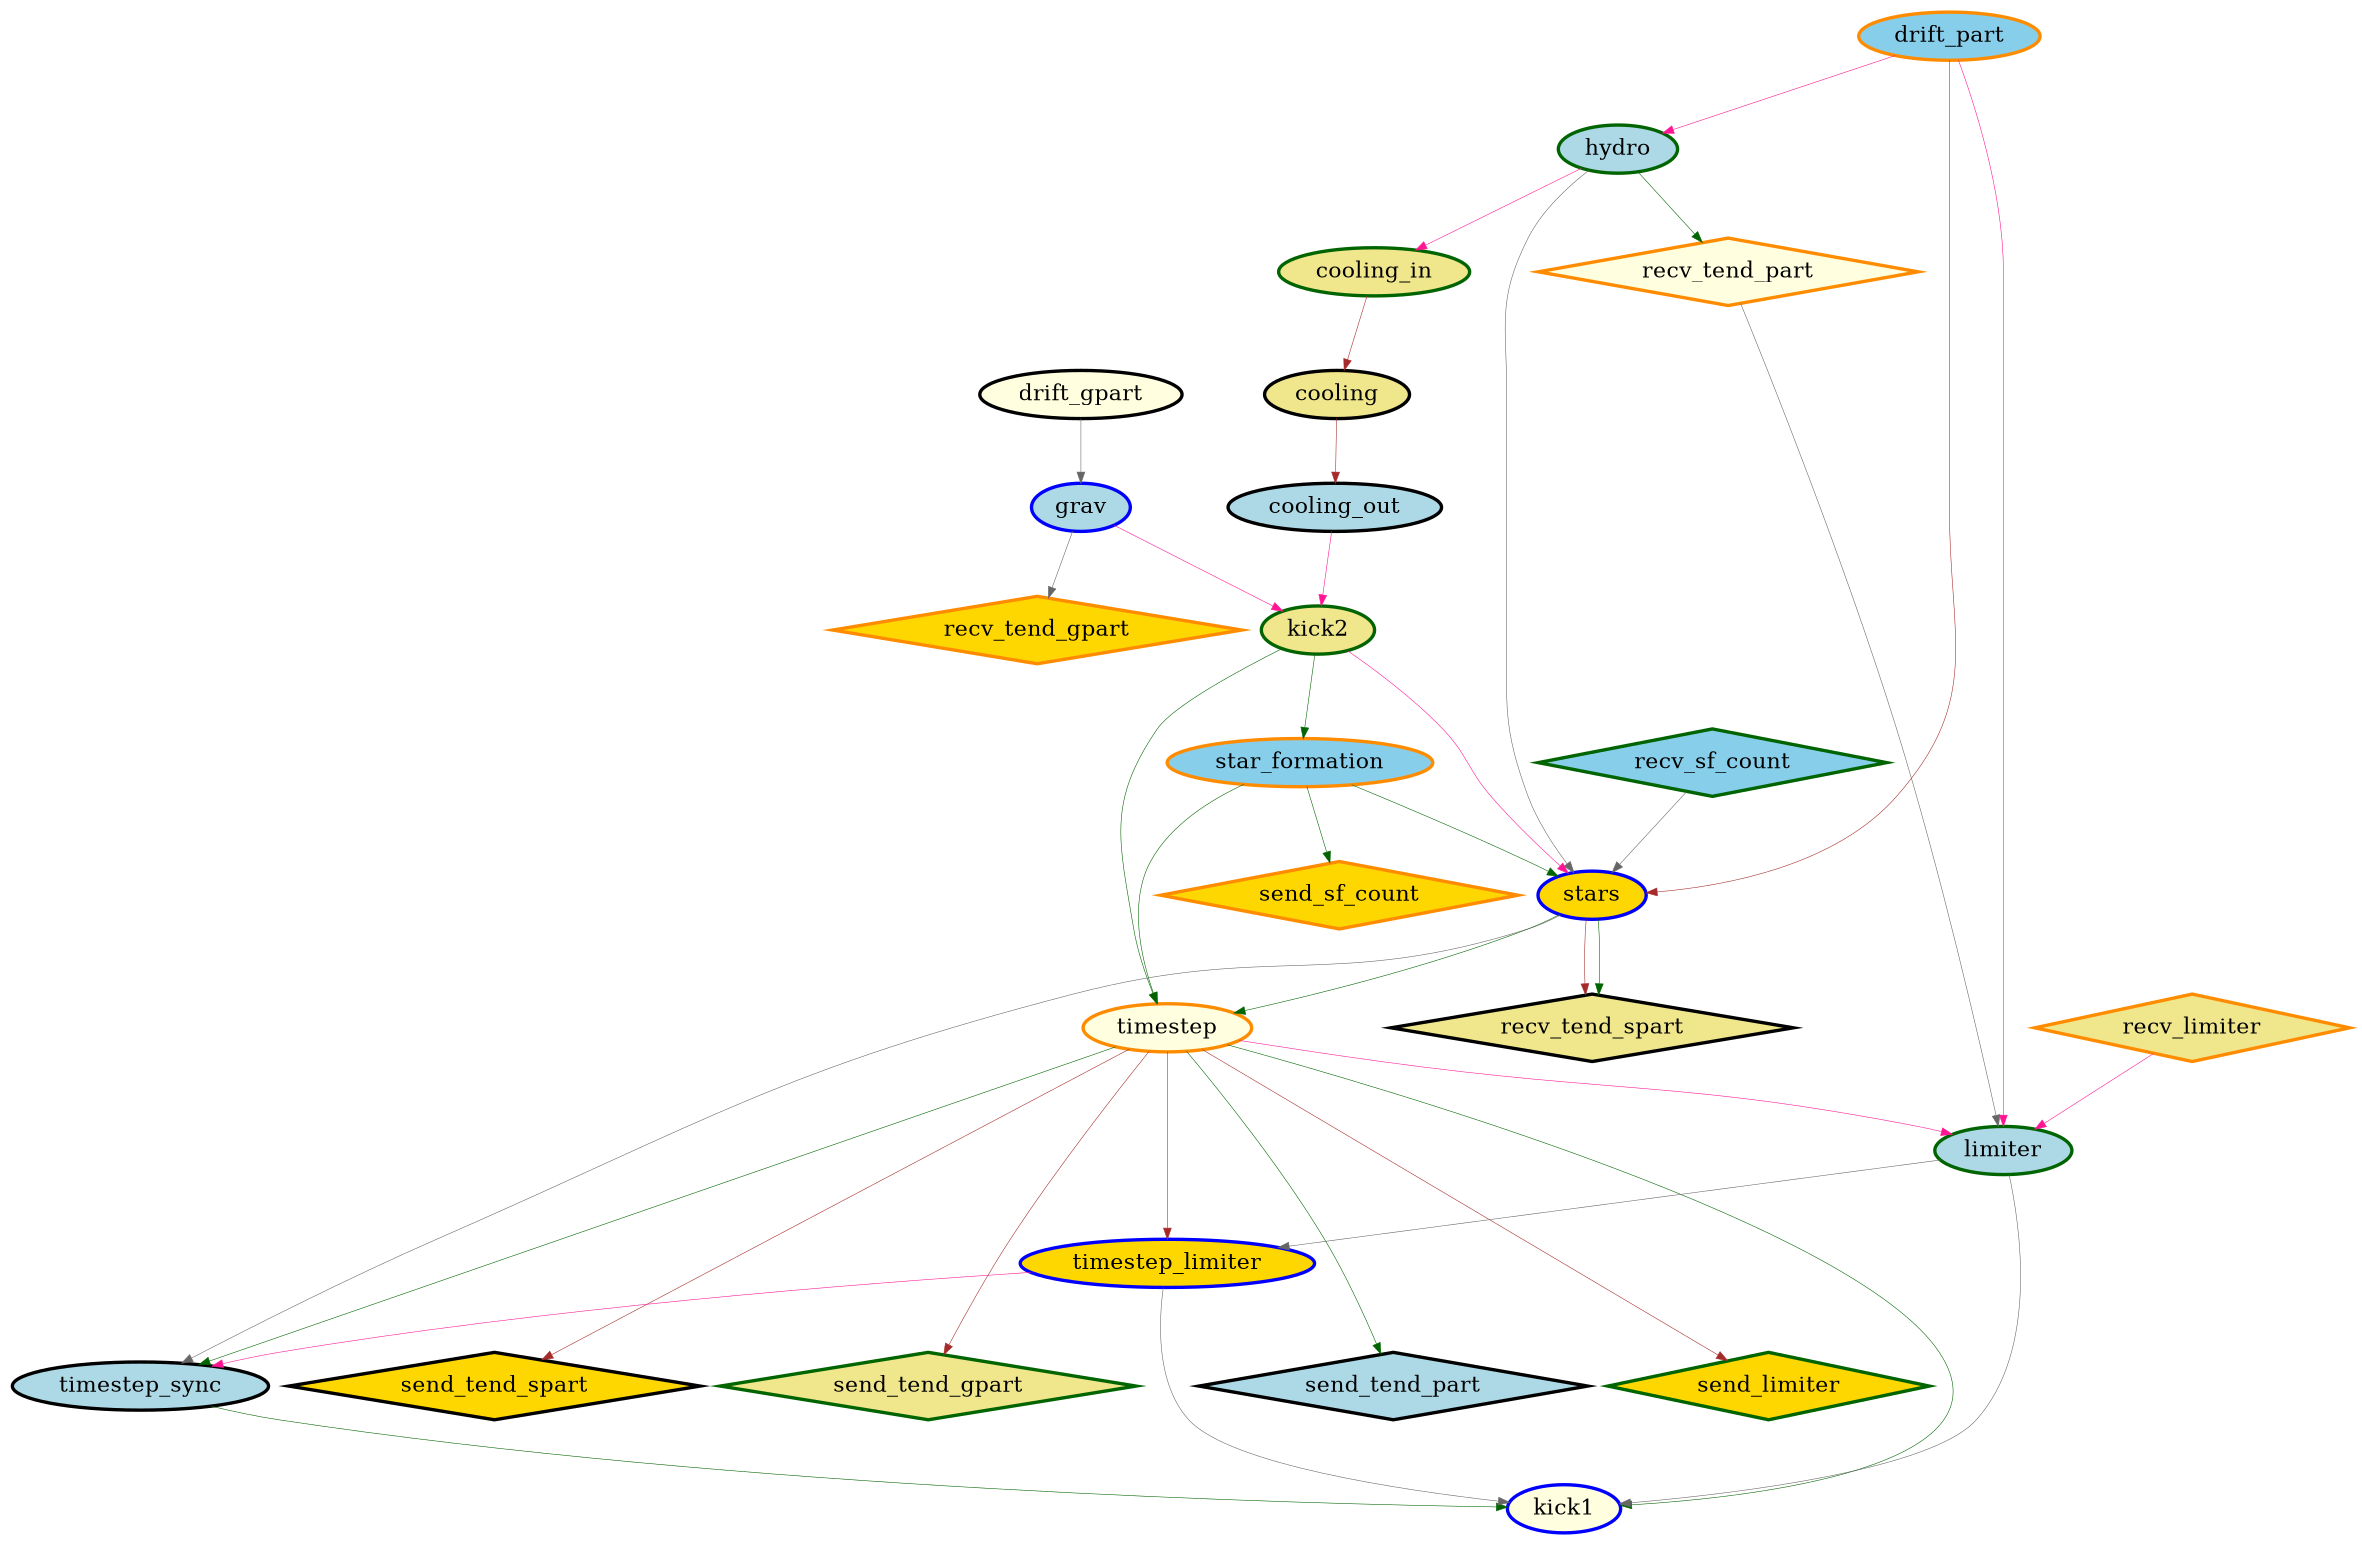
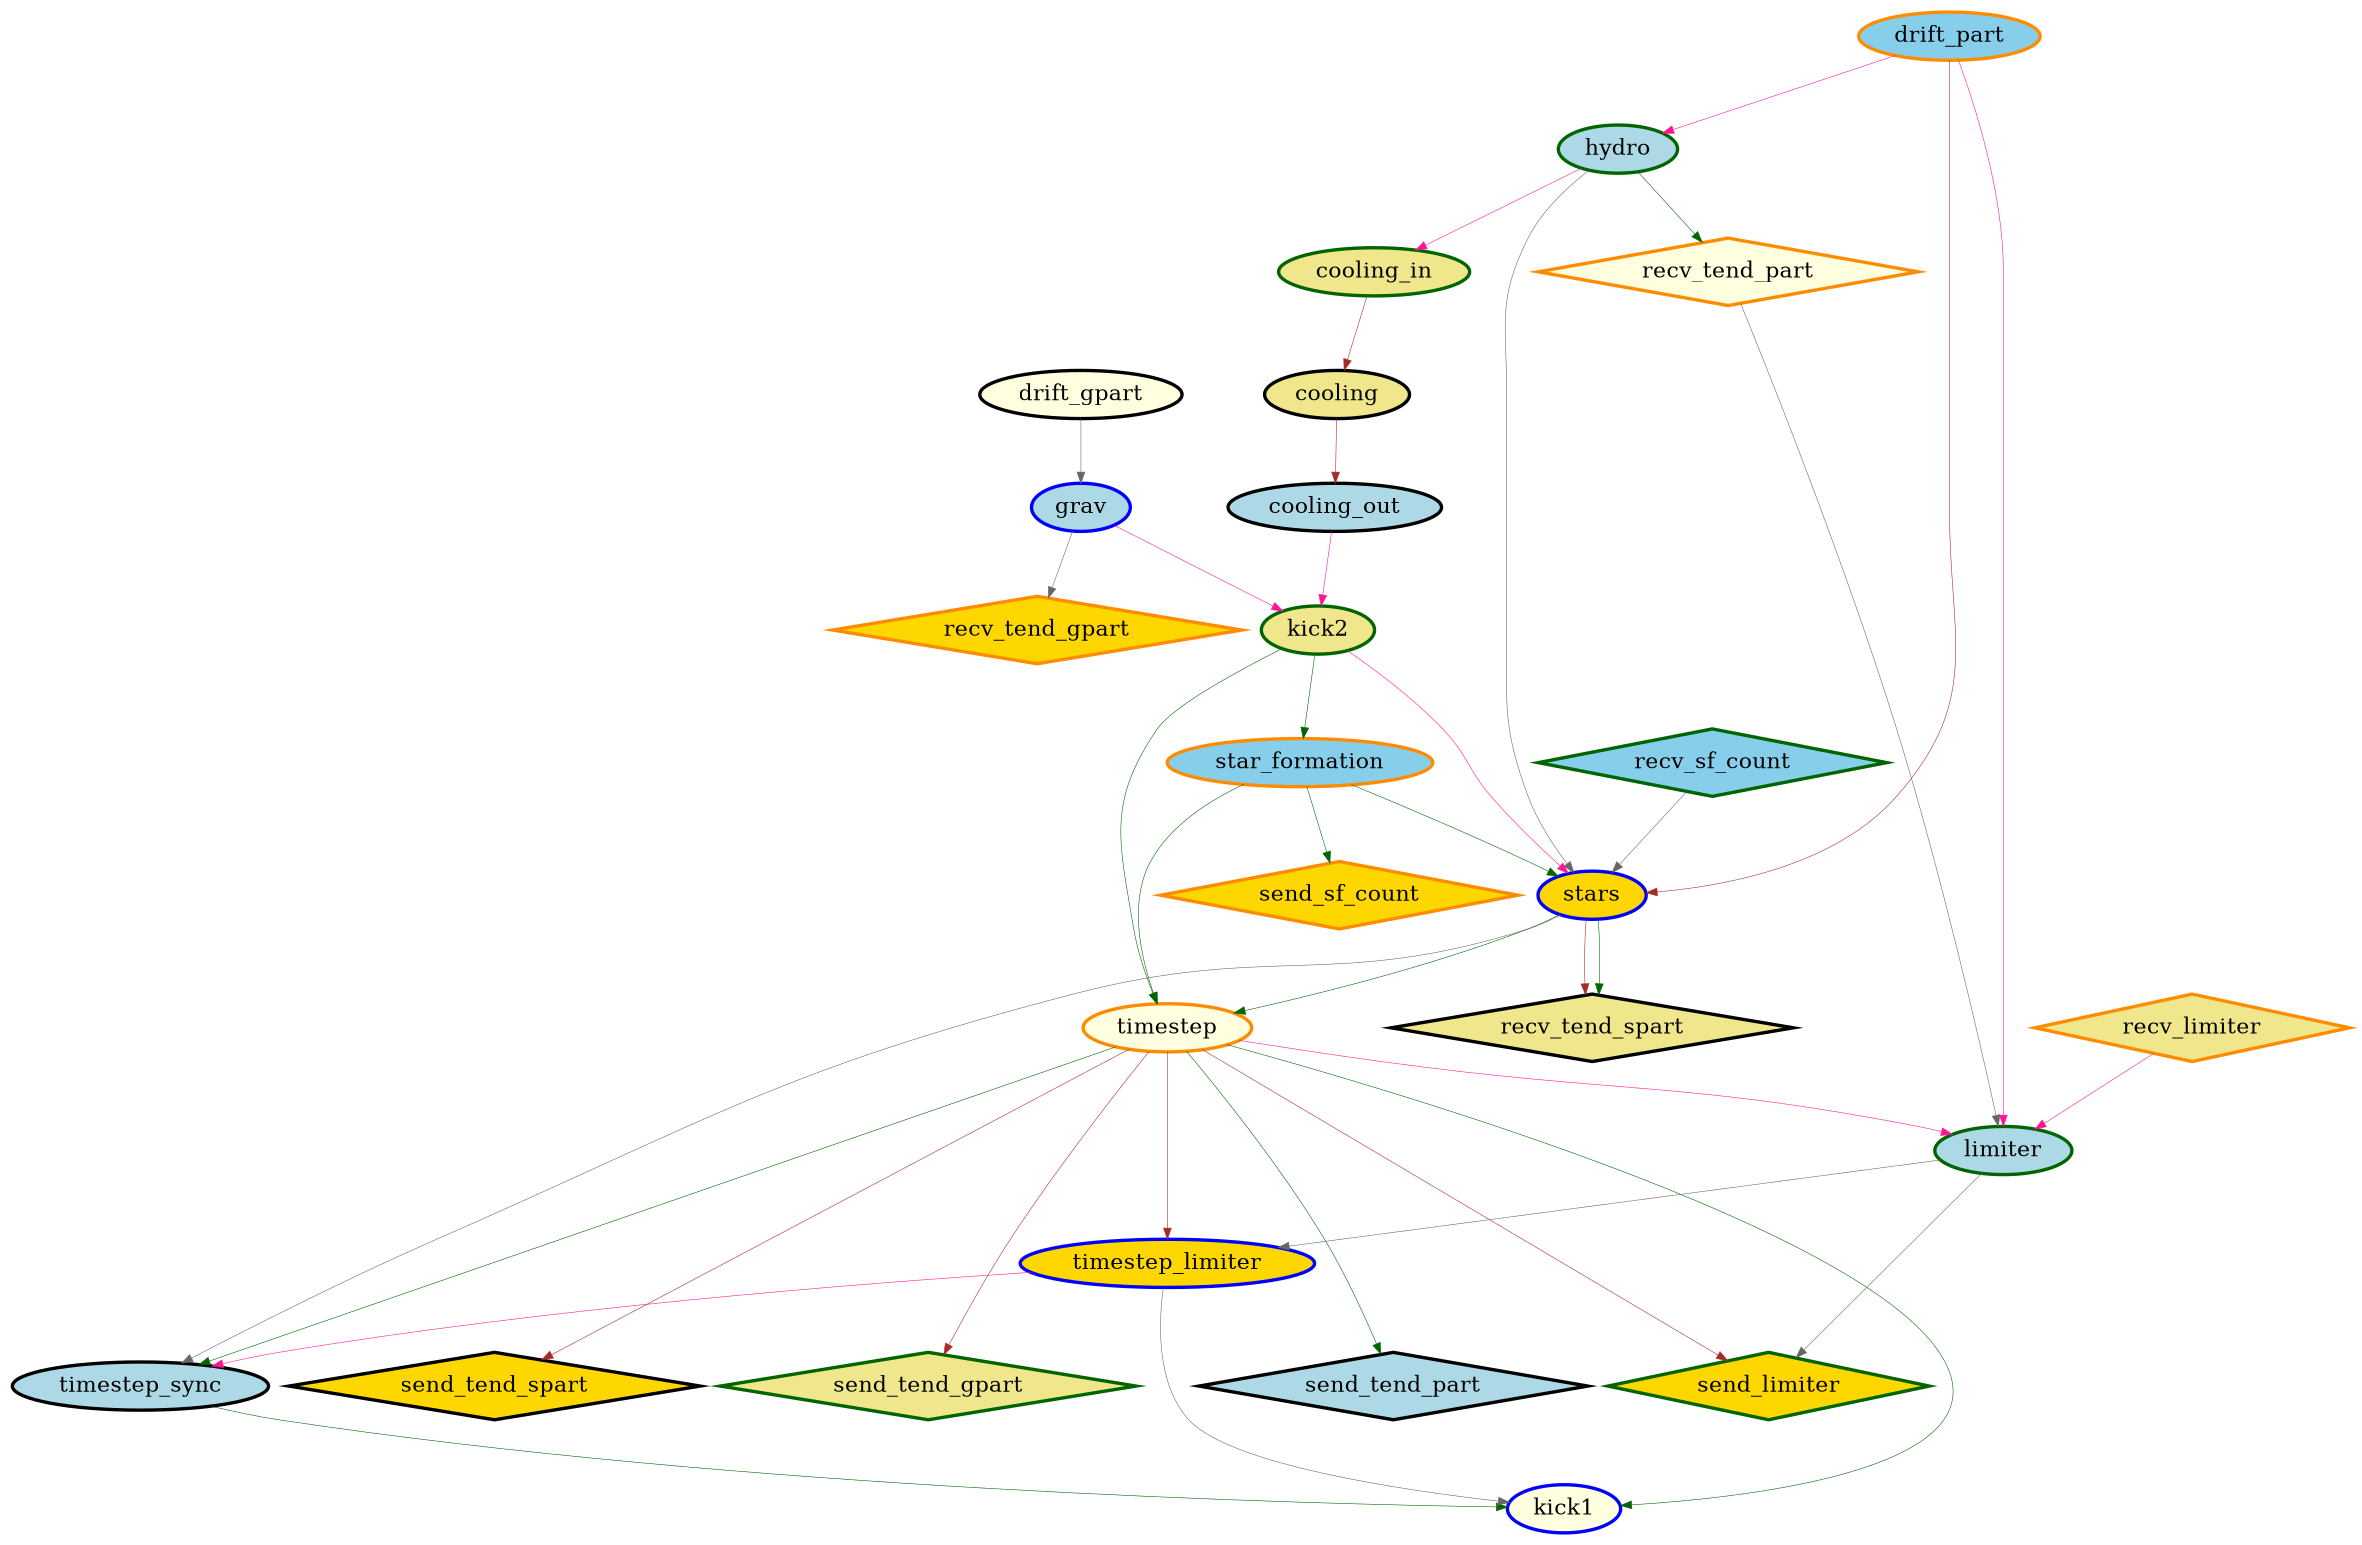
edge "limiter" -> "kick1": now "limiter" -> "send_limiter"
